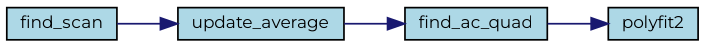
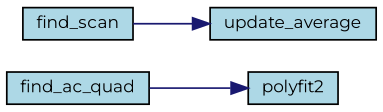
edge "update_average" -> "find_ac_quad": removed
